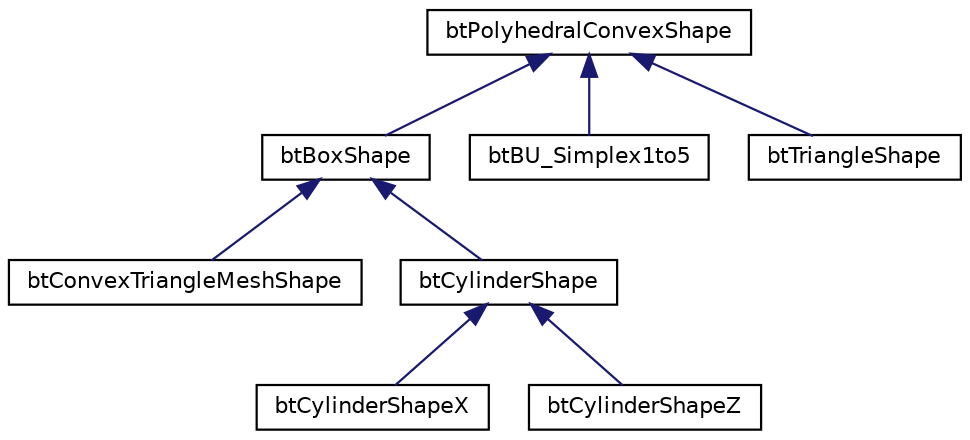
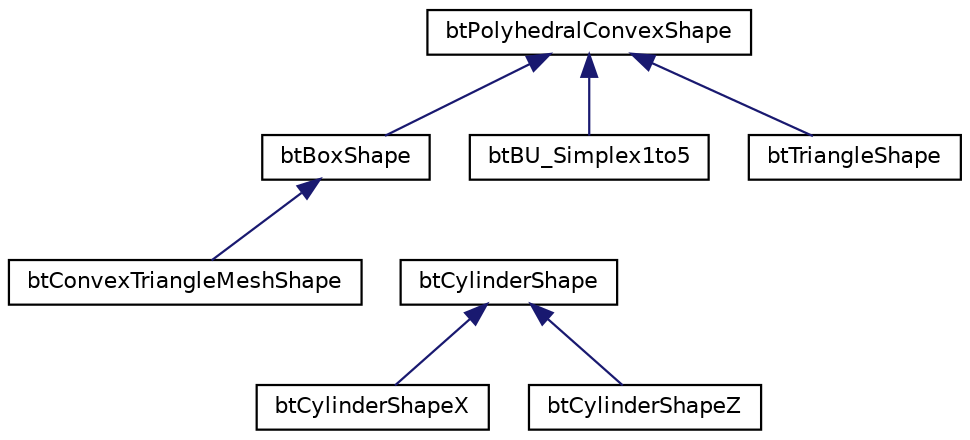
edge "btCylinderShape" -> "btBoxShape": removed
